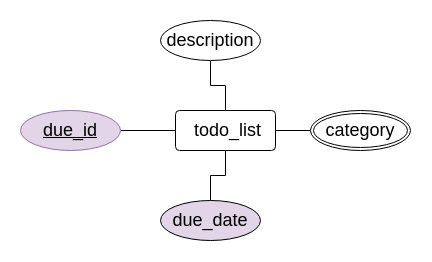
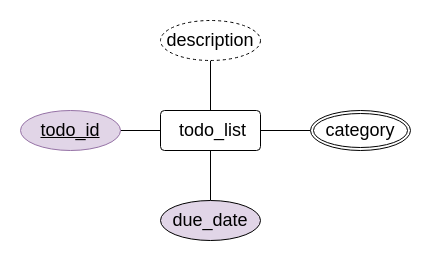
node "description": style solid -> dashed
node "due_id": label "due_id" -> "todo_id"
node "todo_list": moved (226, 131) -> (211, 131)
